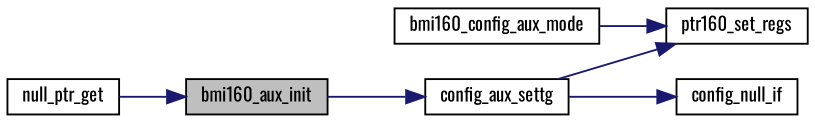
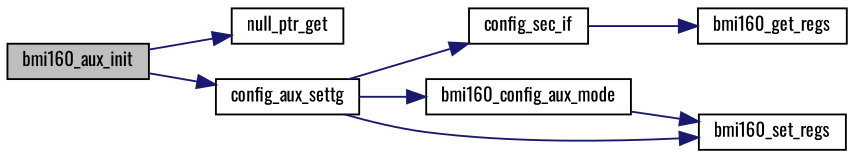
node "ptr160_set_regs": label "ptr160_set_regs" -> "bmi160_set_regs"
node "bmi160_get_regs": added
edge "null_ptr_get" -> "bmi160_aux_init": reversed
edge "config_aux_settg" -> "bmi160_config_aux_mode": added
node "config_null_if": label "config_null_if" -> "config_sec_if"
